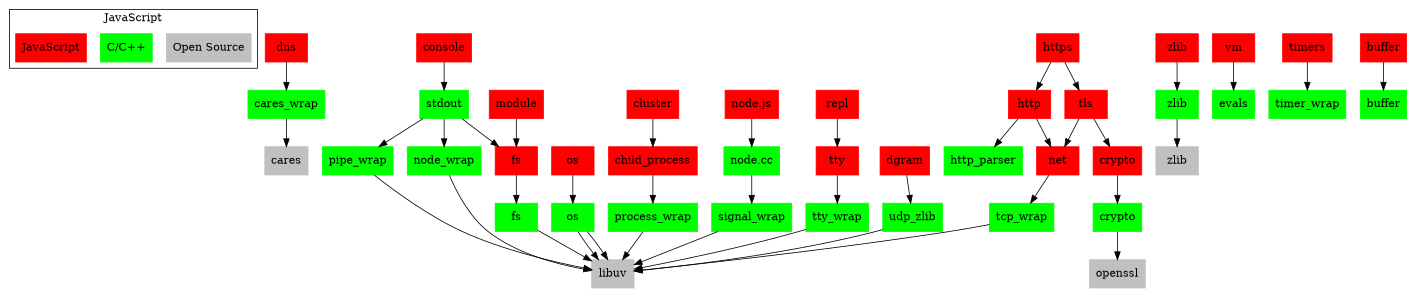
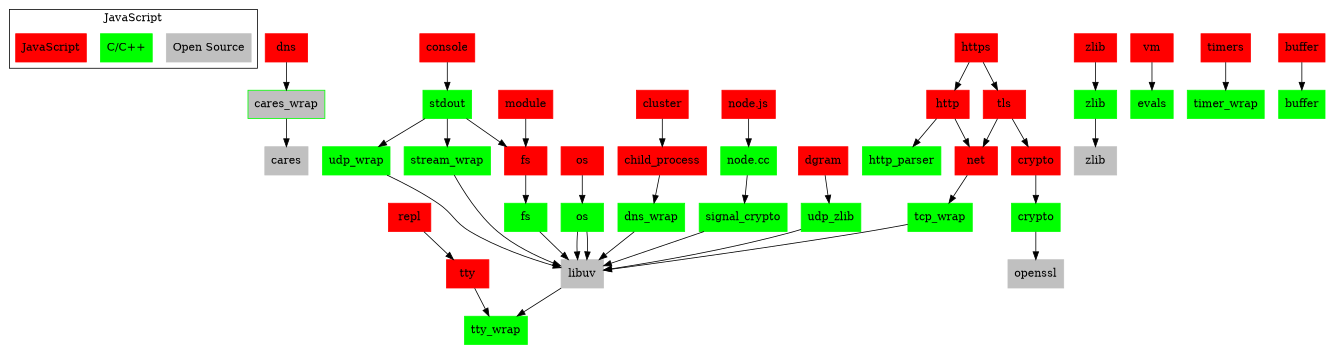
node "cares_wrap": fillcolor green -> grey
node "pipe_wrap": label "pipe_wrap" -> "udp_wrap"
node "node_wrap": label "node_wrap" -> "stream_wrap"
node "process_wrap": label "process_wrap" -> "dns_wrap"
node "signal_wrap": label "signal_wrap" -> "signal_crypto"
edge "tty_wrap" -> "libuv": reversed
